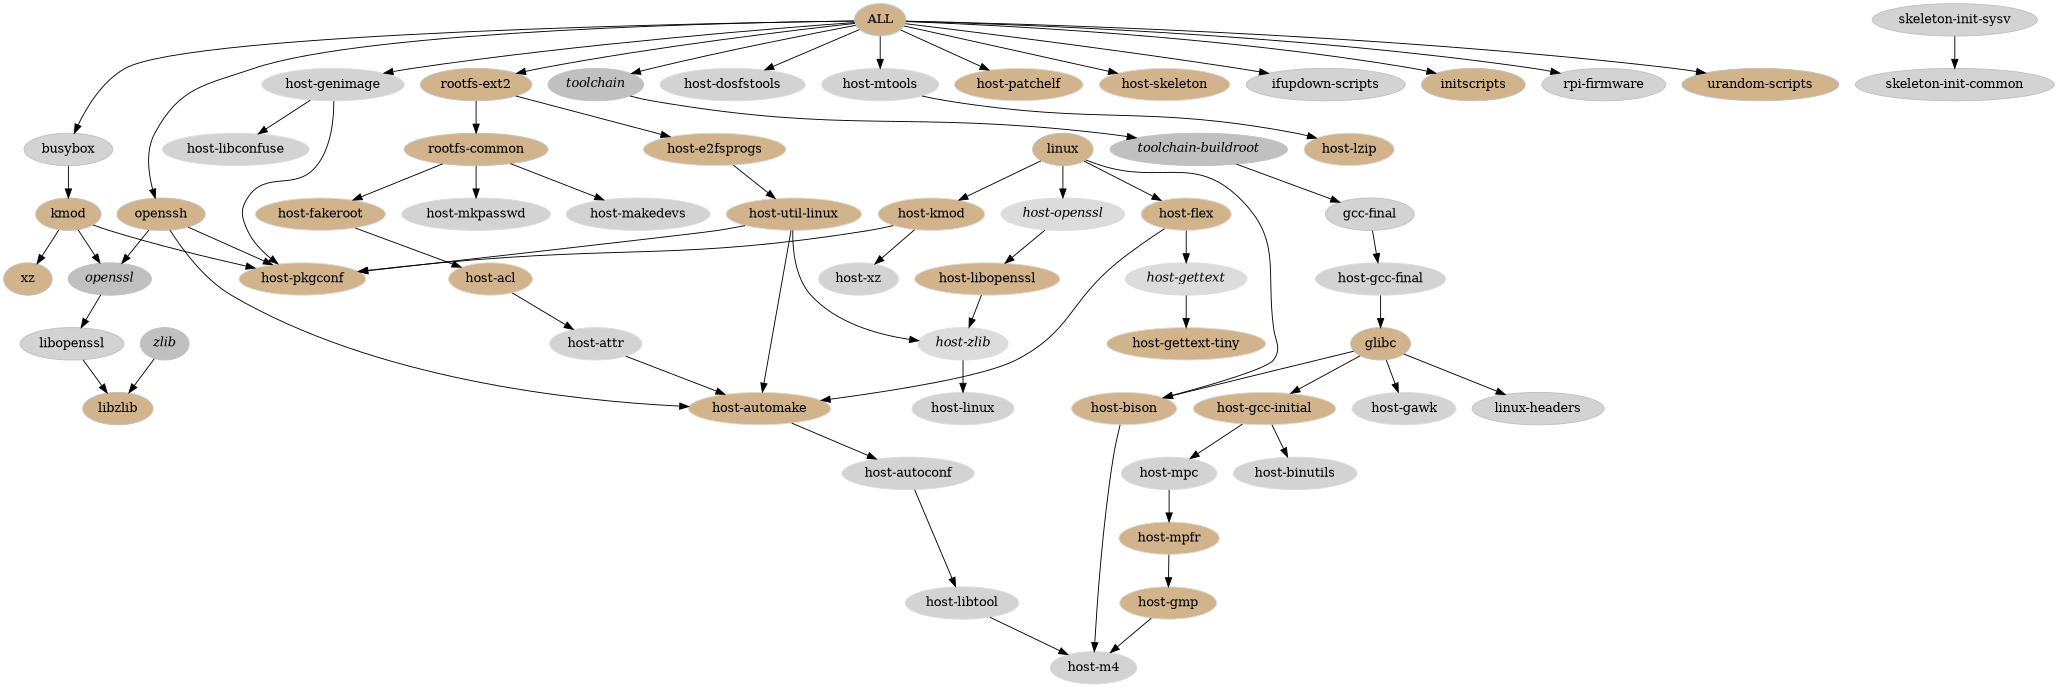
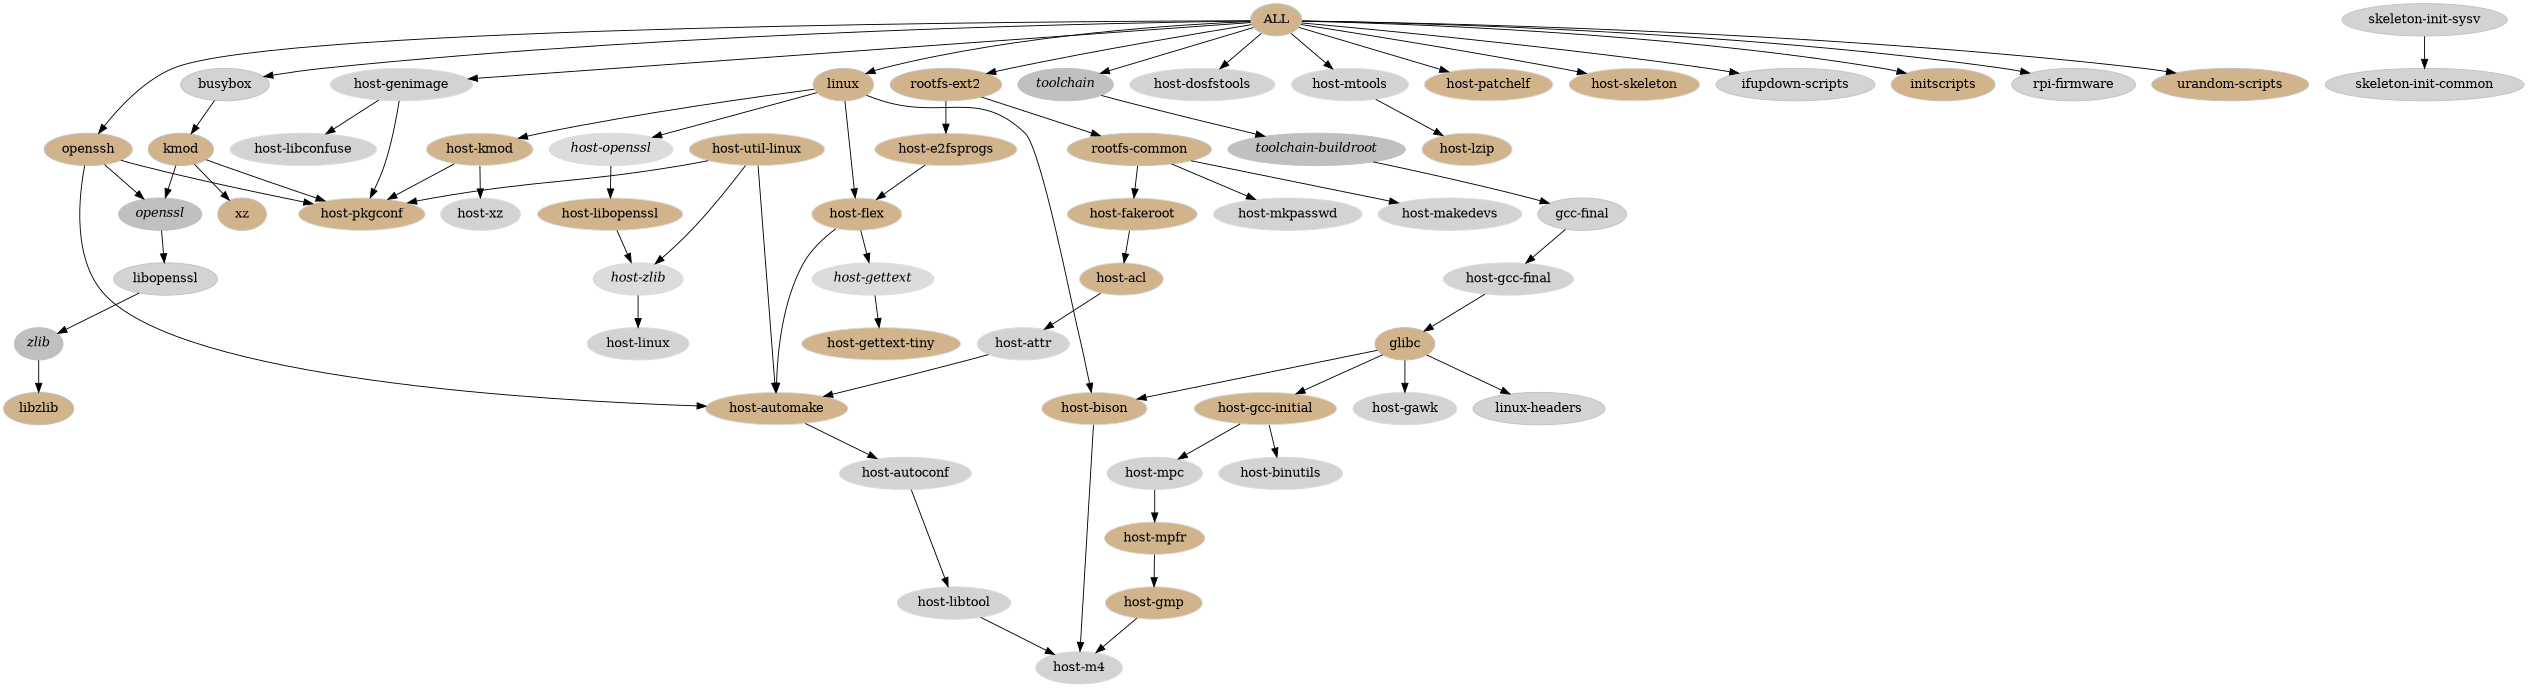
edge "ALL" -> "linux": added
edge "host-e2fsprogs" -> "host-util-linux": now "host-e2fsprogs" -> "host-flex"
edge "libopenssl" -> "libzlib": now "libopenssl" -> "zlib"
